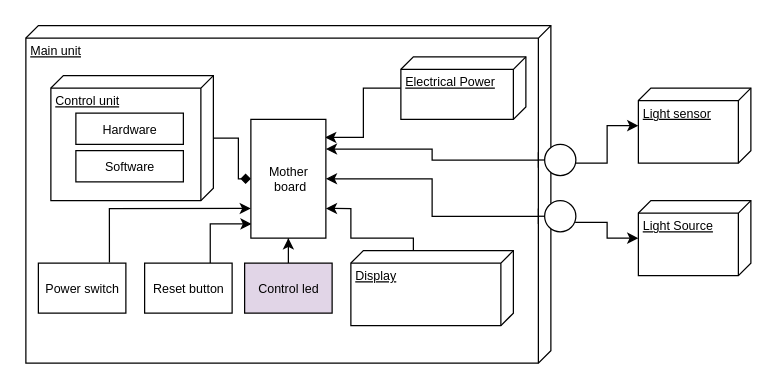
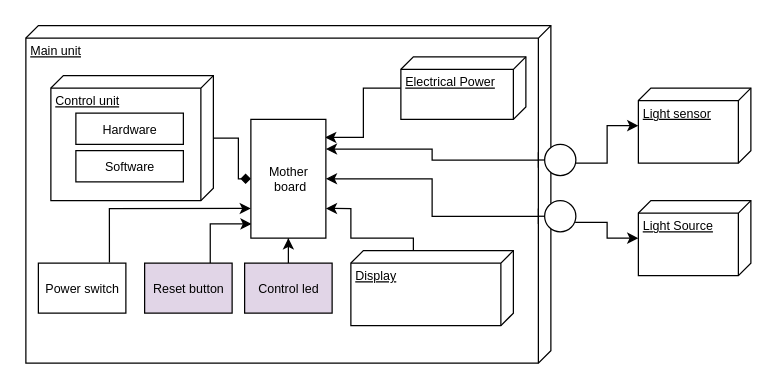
node "Reset button": fillcolor #ffffff -> #e1d5e7
